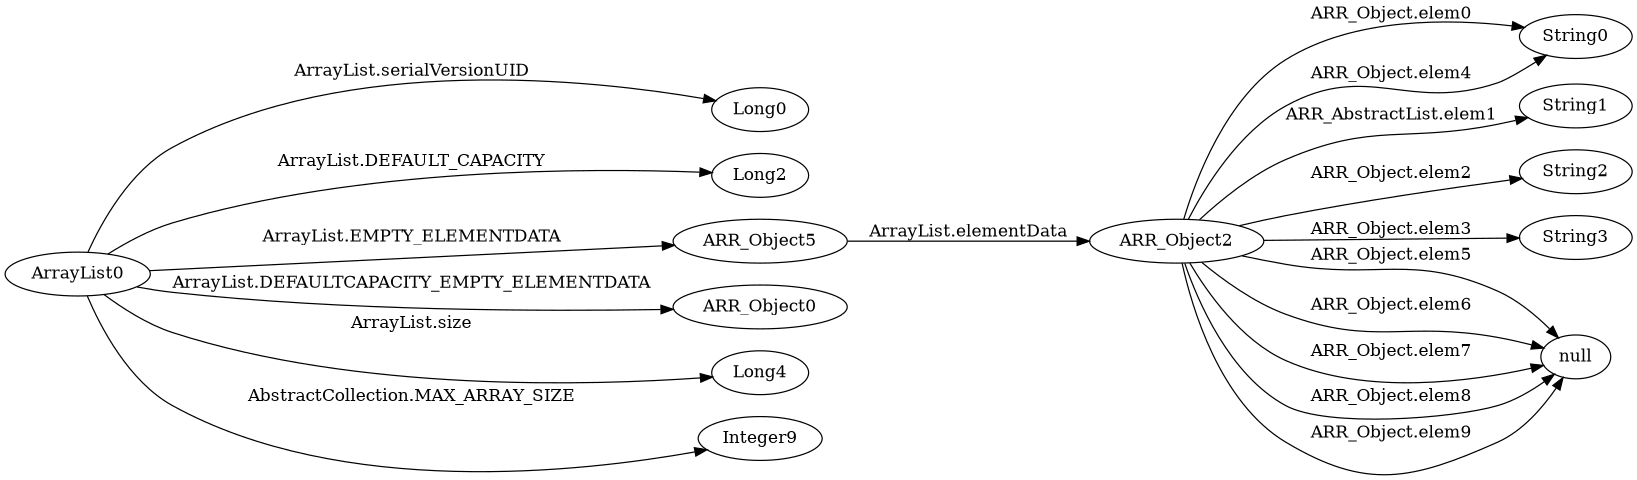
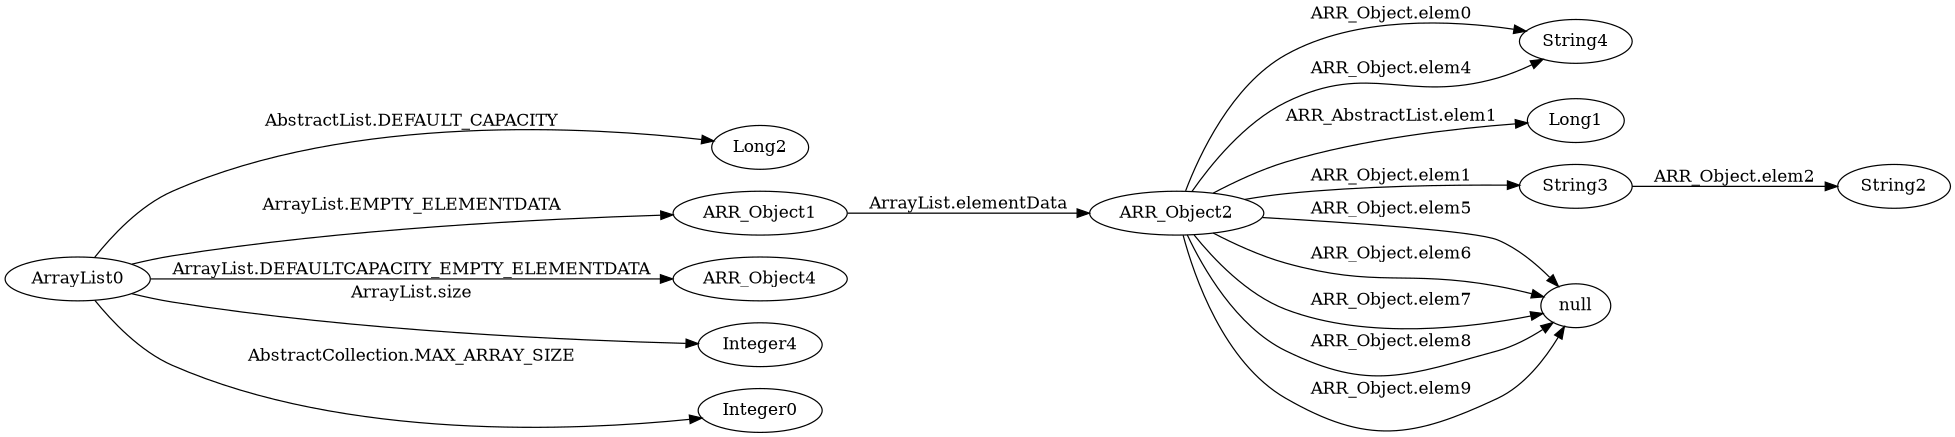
node "String0": label "String0" -> "String4"
node "String1": label "String1" -> "Long1"
node "Long0": removed
edge "ArrayList0" -> "Long2": label "ArrayList.DEFAULT_CAPACITY" -> "AbstractList.DEFAULT_CAPACITY"
edge "ARR_Object2" -> "String2": now "String3" -> "String2"
edge "ARR_Object2" -> "String3": label "ARR_Object.elem3" -> "ARR_Object.elem1"
node "ARR_Object5": label "ARR_Object5" -> "ARR_Object1"
node "ARR_Object0": label "ARR_Object0" -> "ARR_Object4"
node "Long4": label "Long4" -> "Integer4"
node "Integer9": label "Integer9" -> "Integer0"
